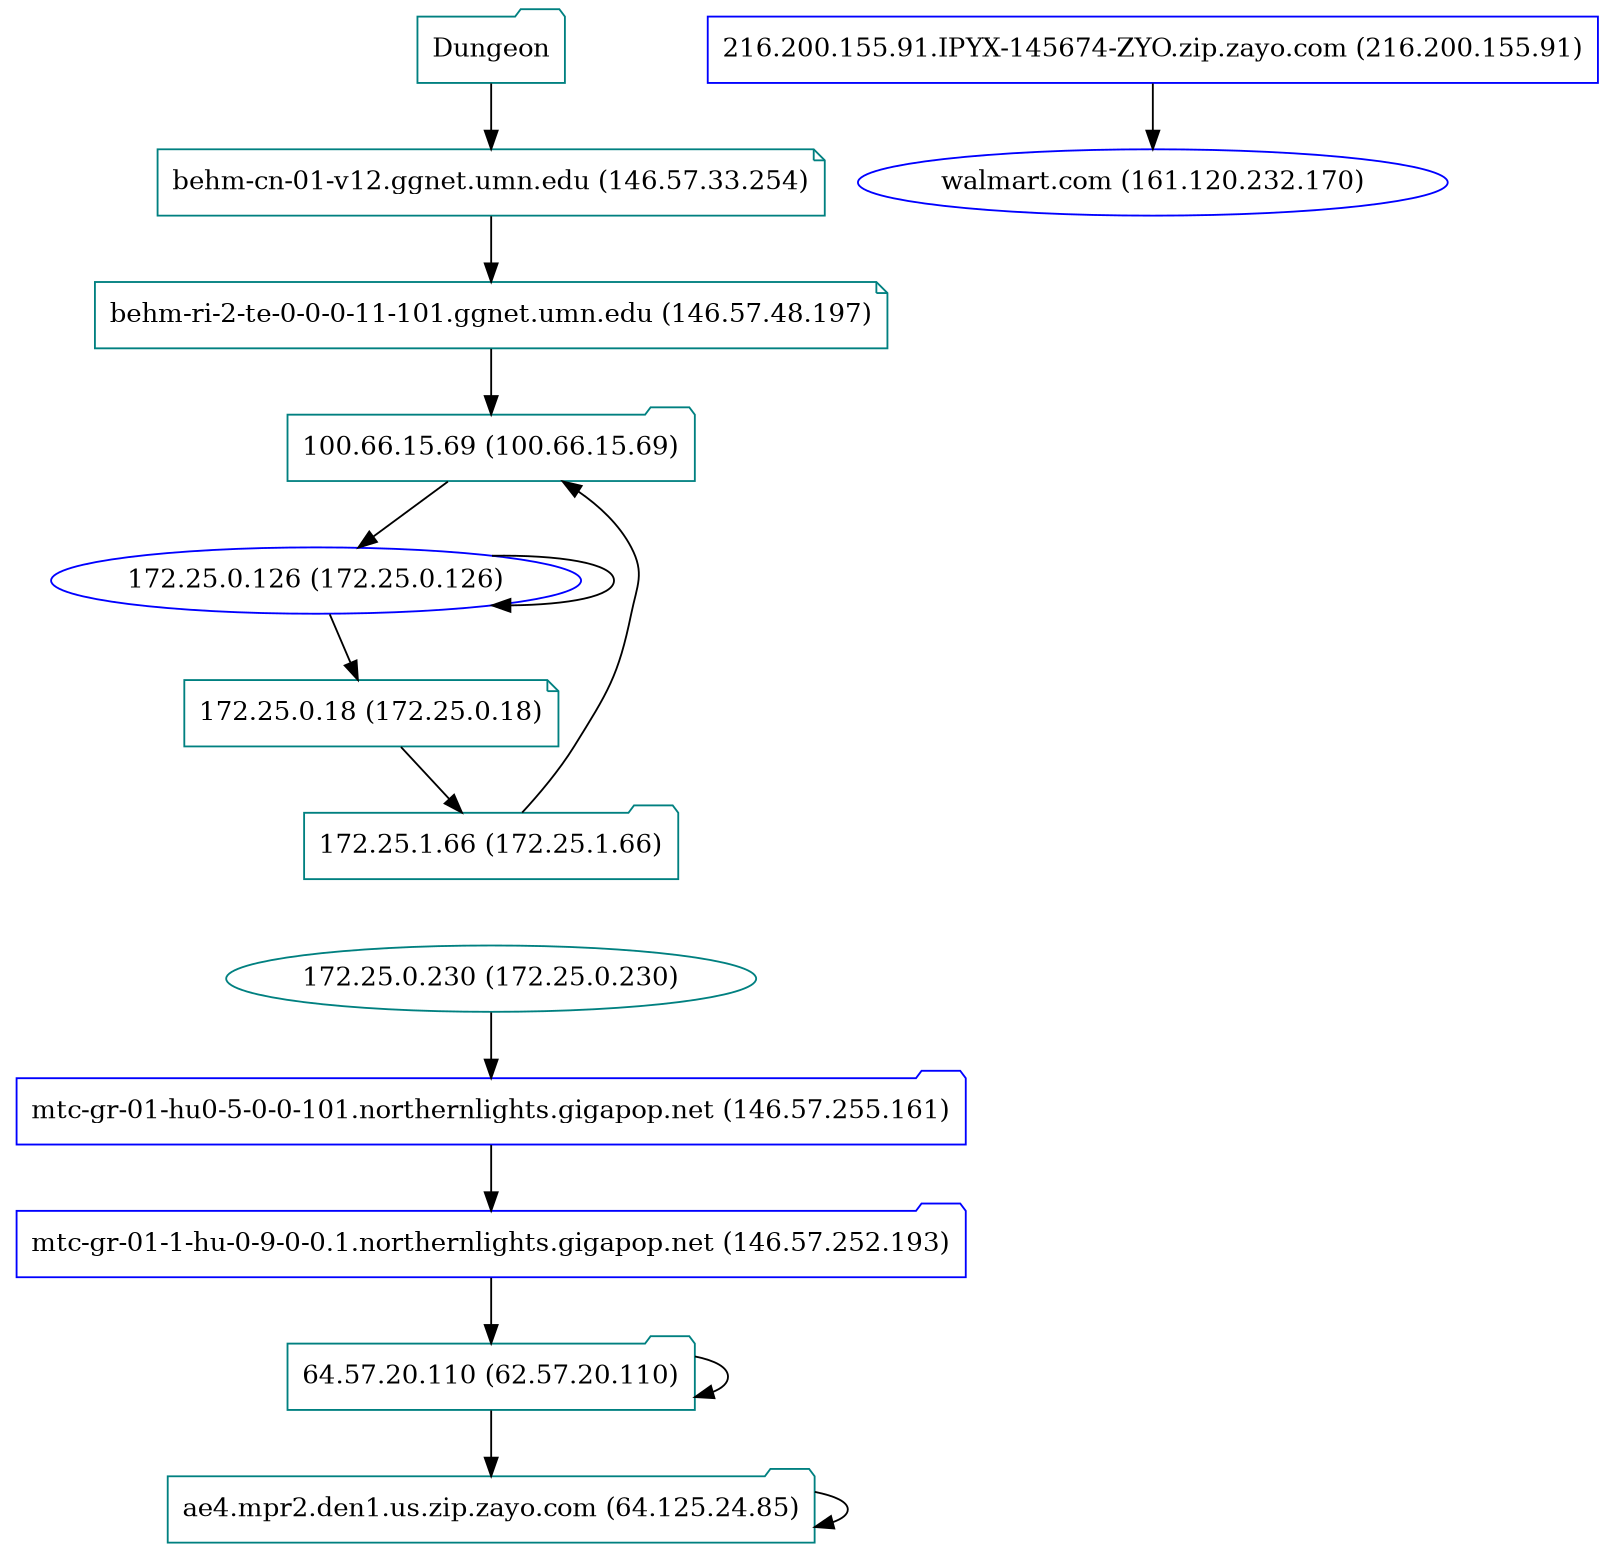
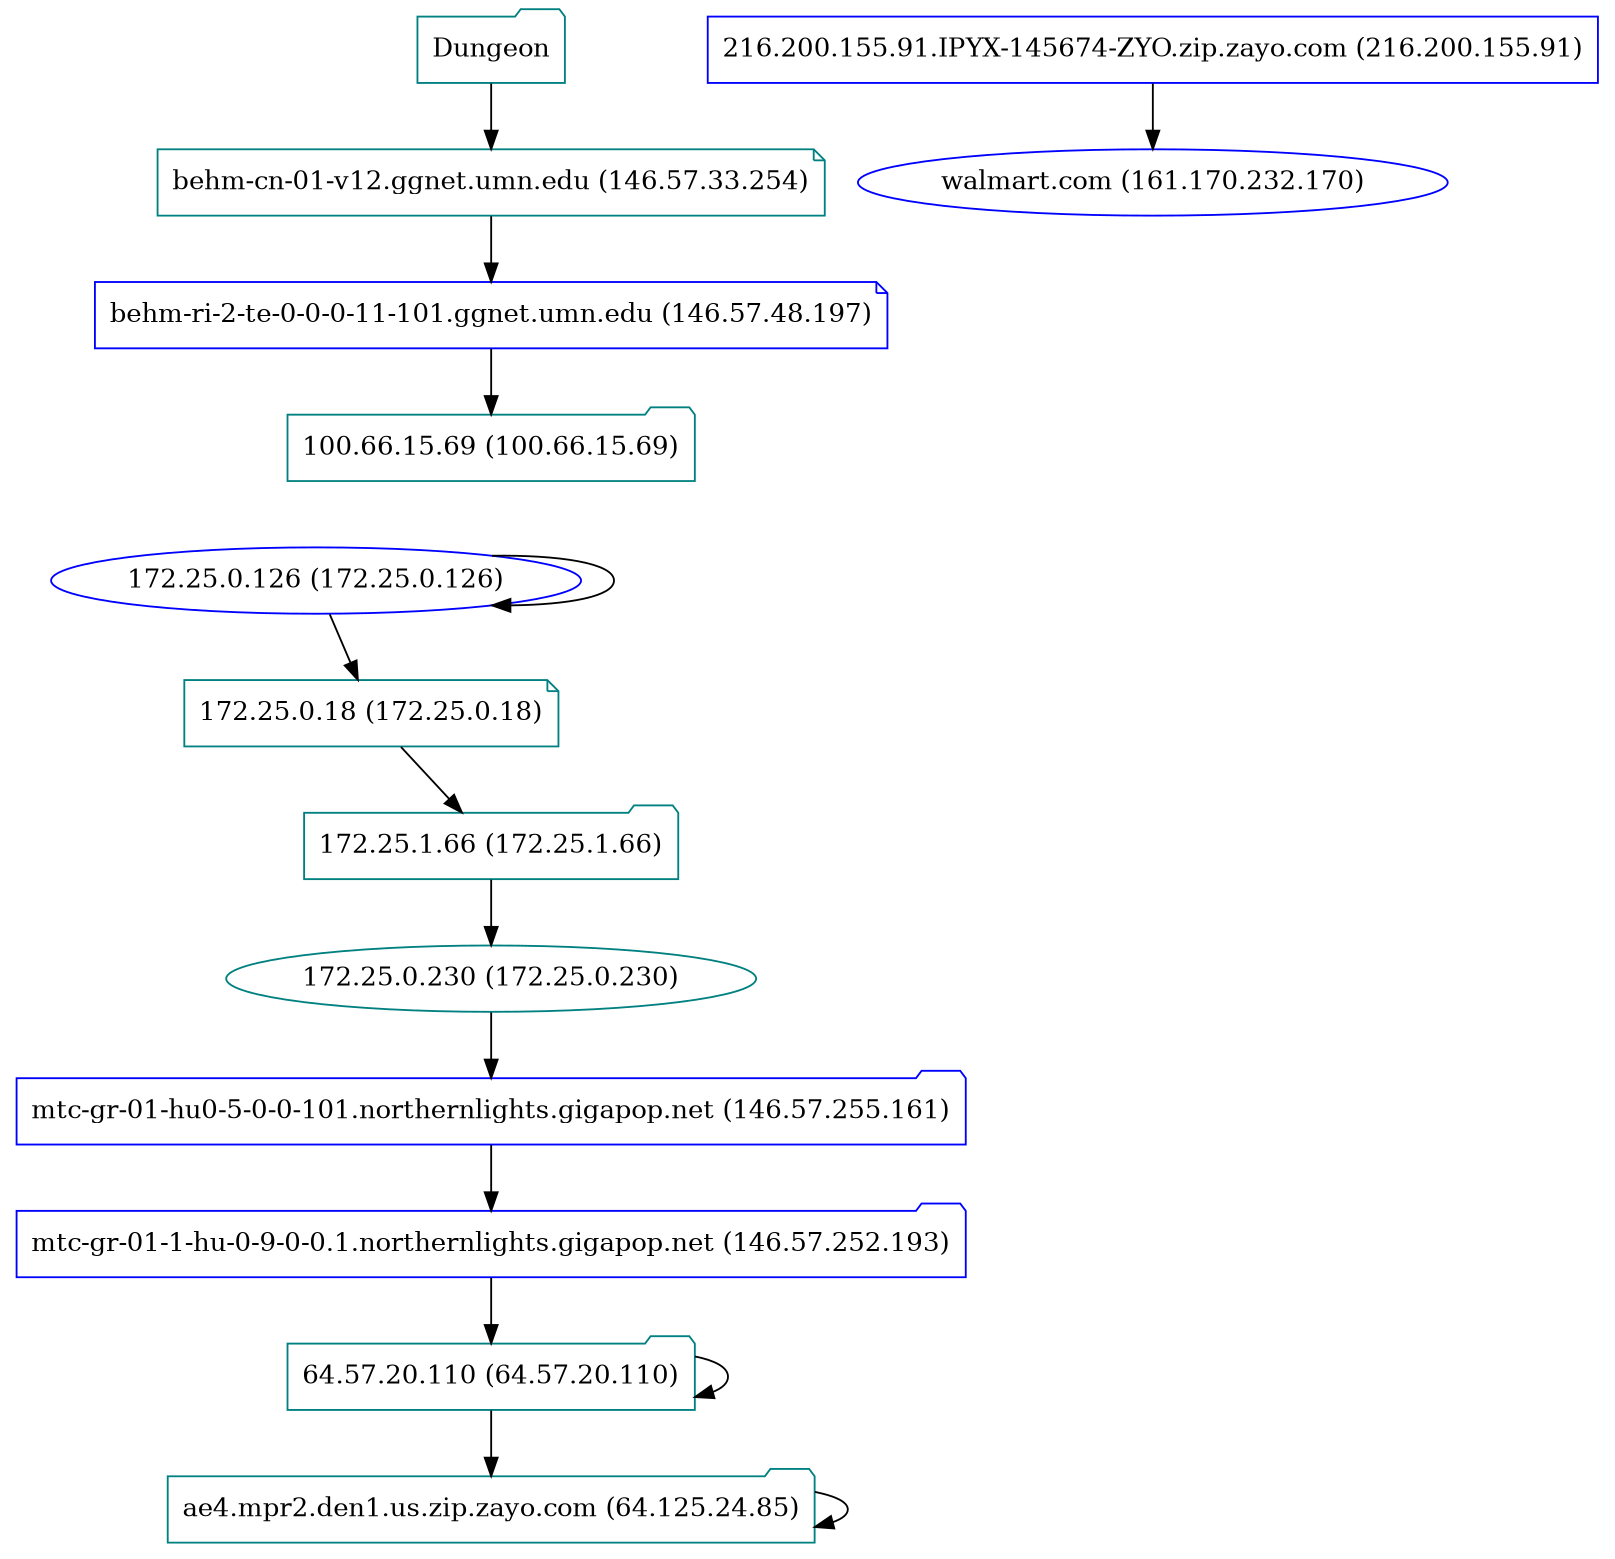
node "walmart.com (161.120.232.170)": label "walmart.com (161.120.232.170)" -> "walmart.com (161.170.232.170)"
node "behm-ri-2-te-0-0-0-11-101.ggnet.umn.edu (146.57.48.197)": color teal -> blue
edge "100.66.15.69 (100.66.15.69)" -> "172.25.0.126 (172.25.0.126)": removed
edge "172.25.1.66 (172.25.1.66)" -> "100.66.15.69 (100.66.15.69)": now "172.25.1.66 (172.25.1.66)" -> "172.25.0.230 (172.25.0.230)"
node "64.57.20.110 (62.57.20.110)": label "64.57.20.110 (62.57.20.110)" -> "64.57.20.110 (64.57.20.110)"
